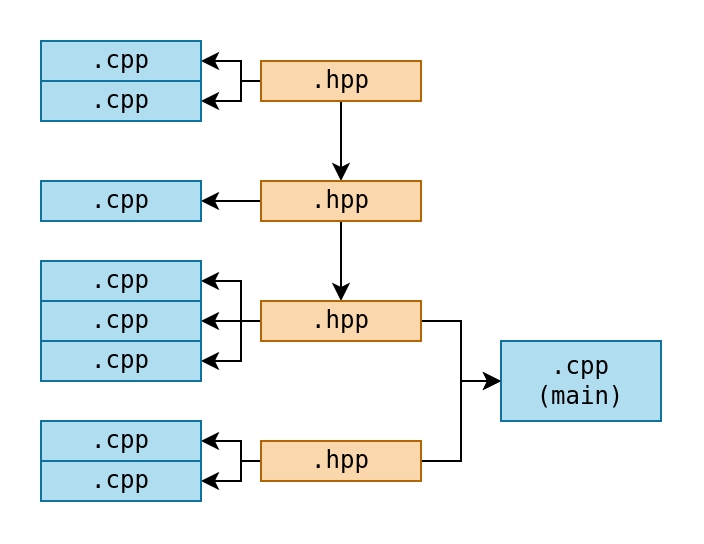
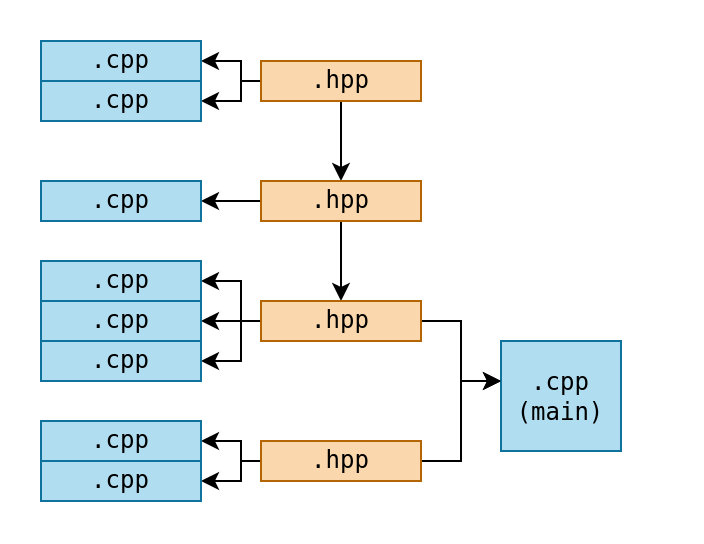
node ".cpp (main)": size 160x80 -> 120x110
